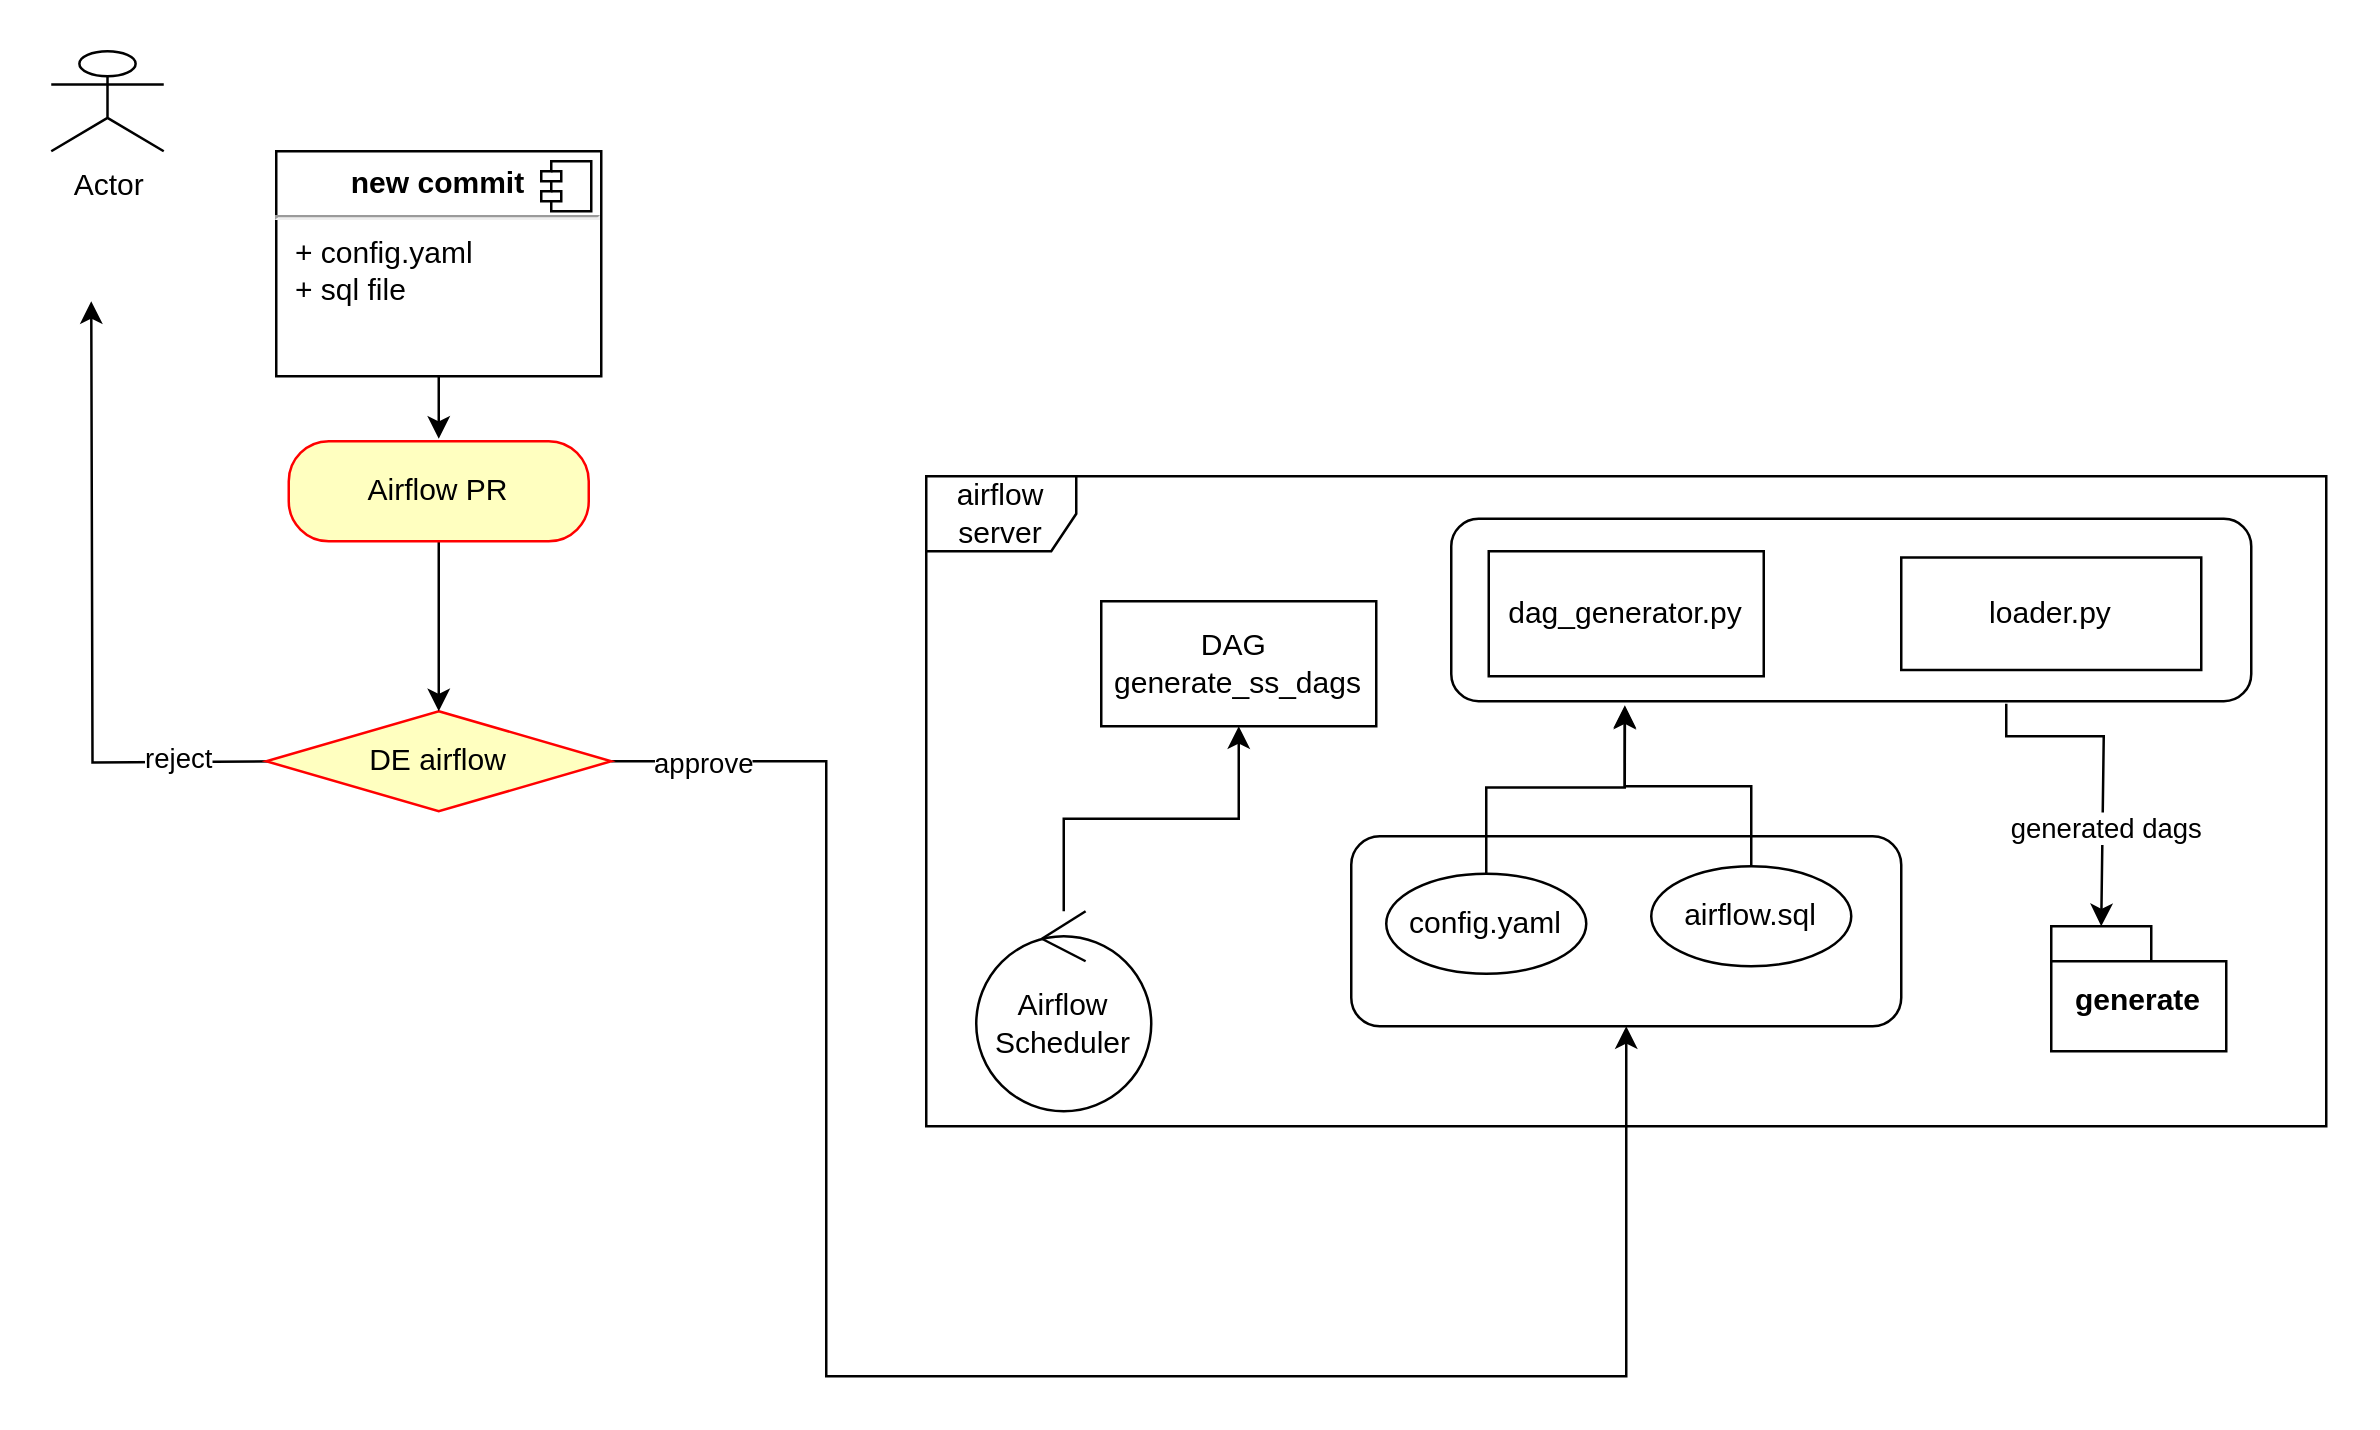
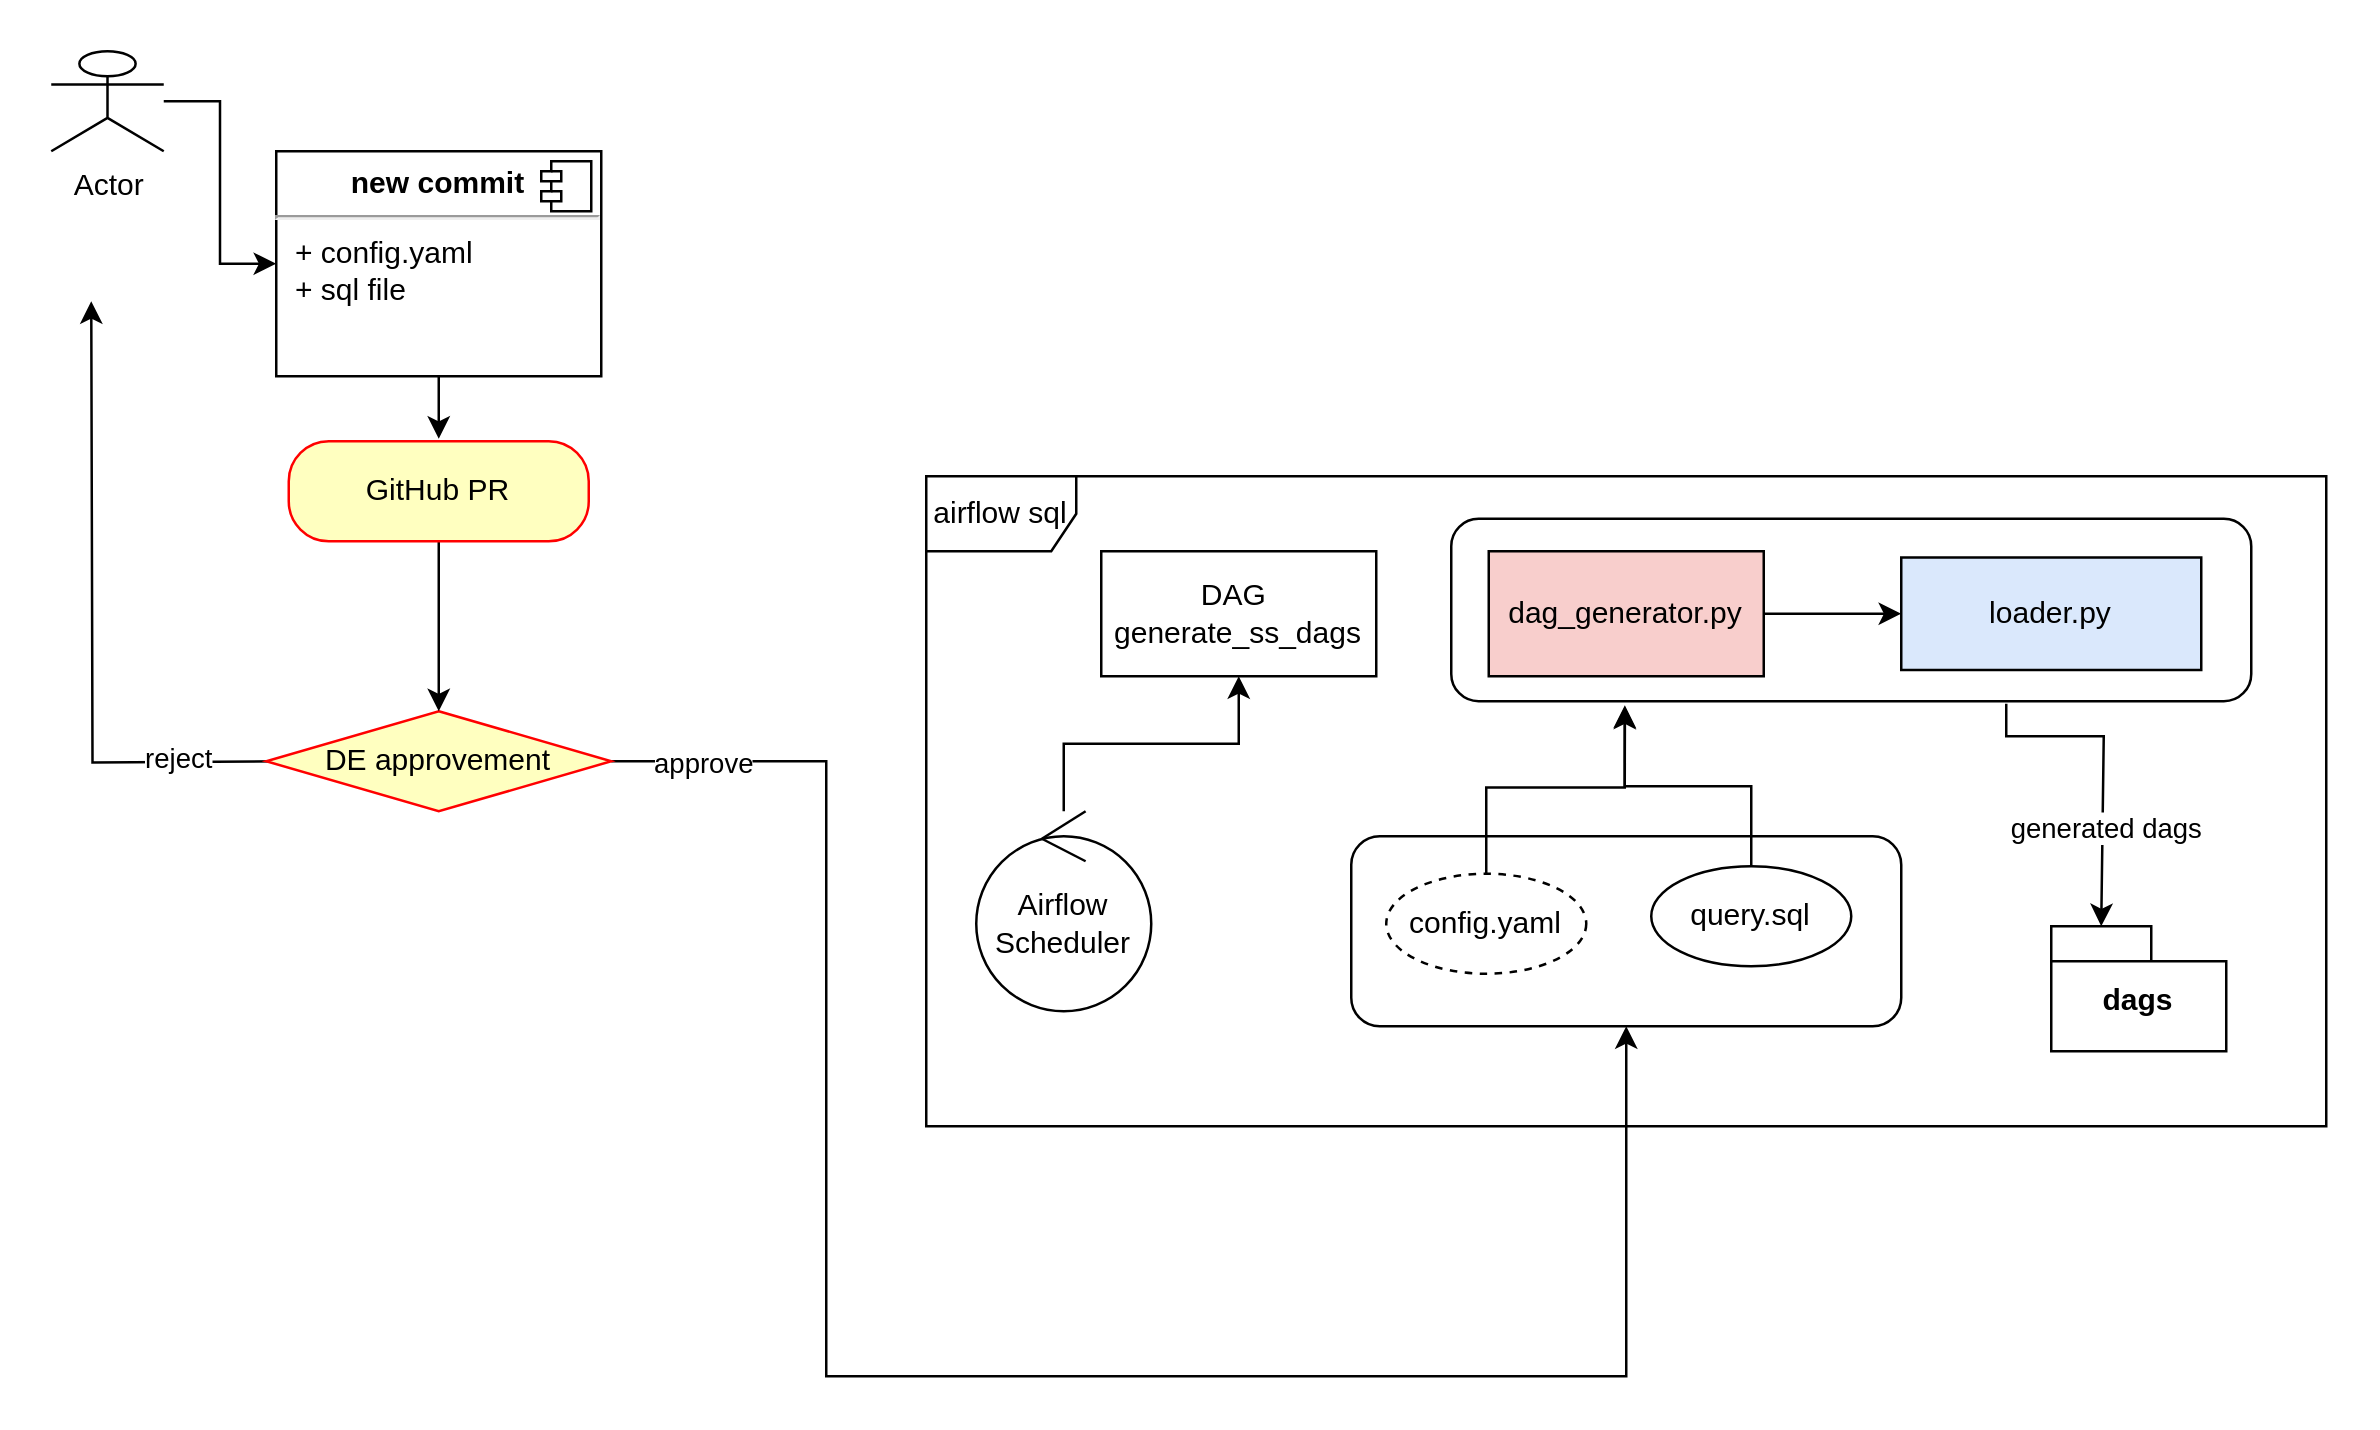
edge "Actor" -> "new commit + config.yaml + sql file": added
node "Airflow PR": label "Airflow PR" -> "GitHub PR"
node "airflow server": label "airflow server" -> "airflow sql"
node "dag_generator.py": fillcolor #ffffff -> #f8cecc
edge "dag_generator.py" -> "loader.py": added
node "loader.py": fillcolor #ffffff -> #dae8fc
node "DAG generate_ss_dags": moved (1239, 664) -> (1239, 614)
node "DE airflow": label "DE airflow" -> "DE approvement"
node "airflow.sql": label "airflow.sql" -> "query.sql"
node "config.yaml": style solid -> dashed
node "generate": label "generate" -> "dags"
node "Airflow Scheduler": moved (1064, 1011) -> (1064, 911)
